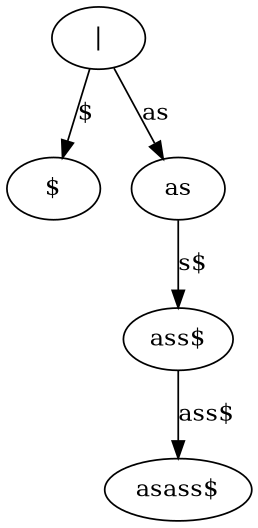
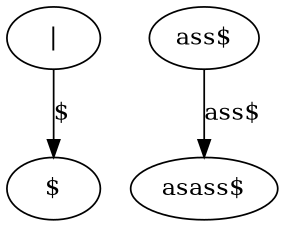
node "as": removed
